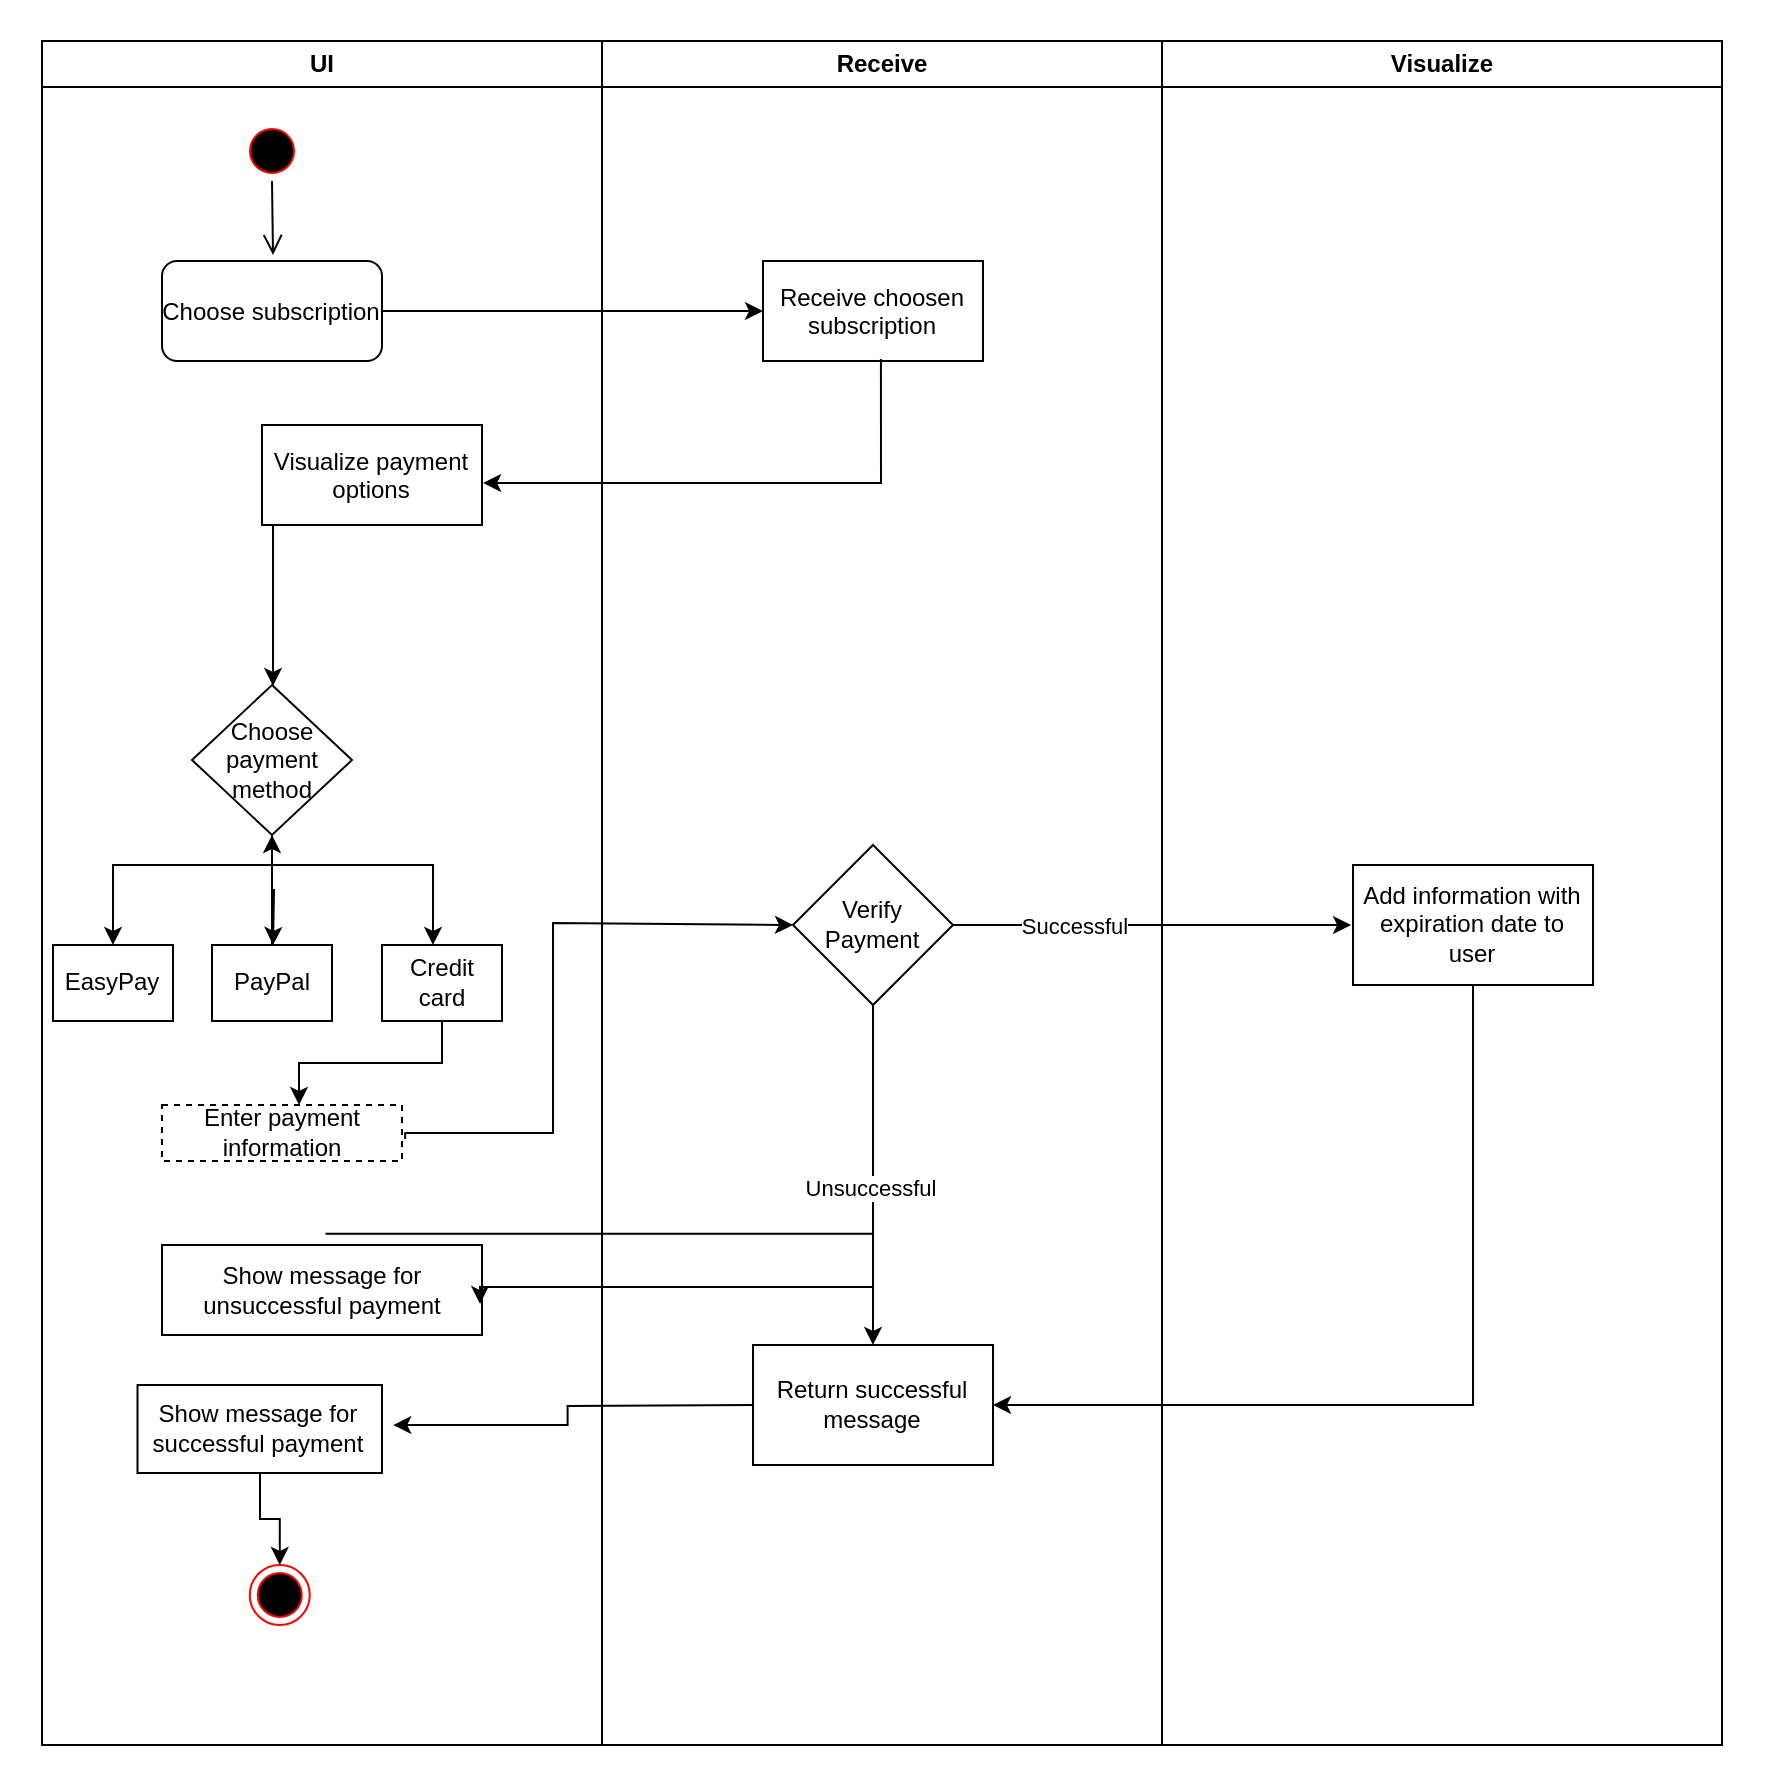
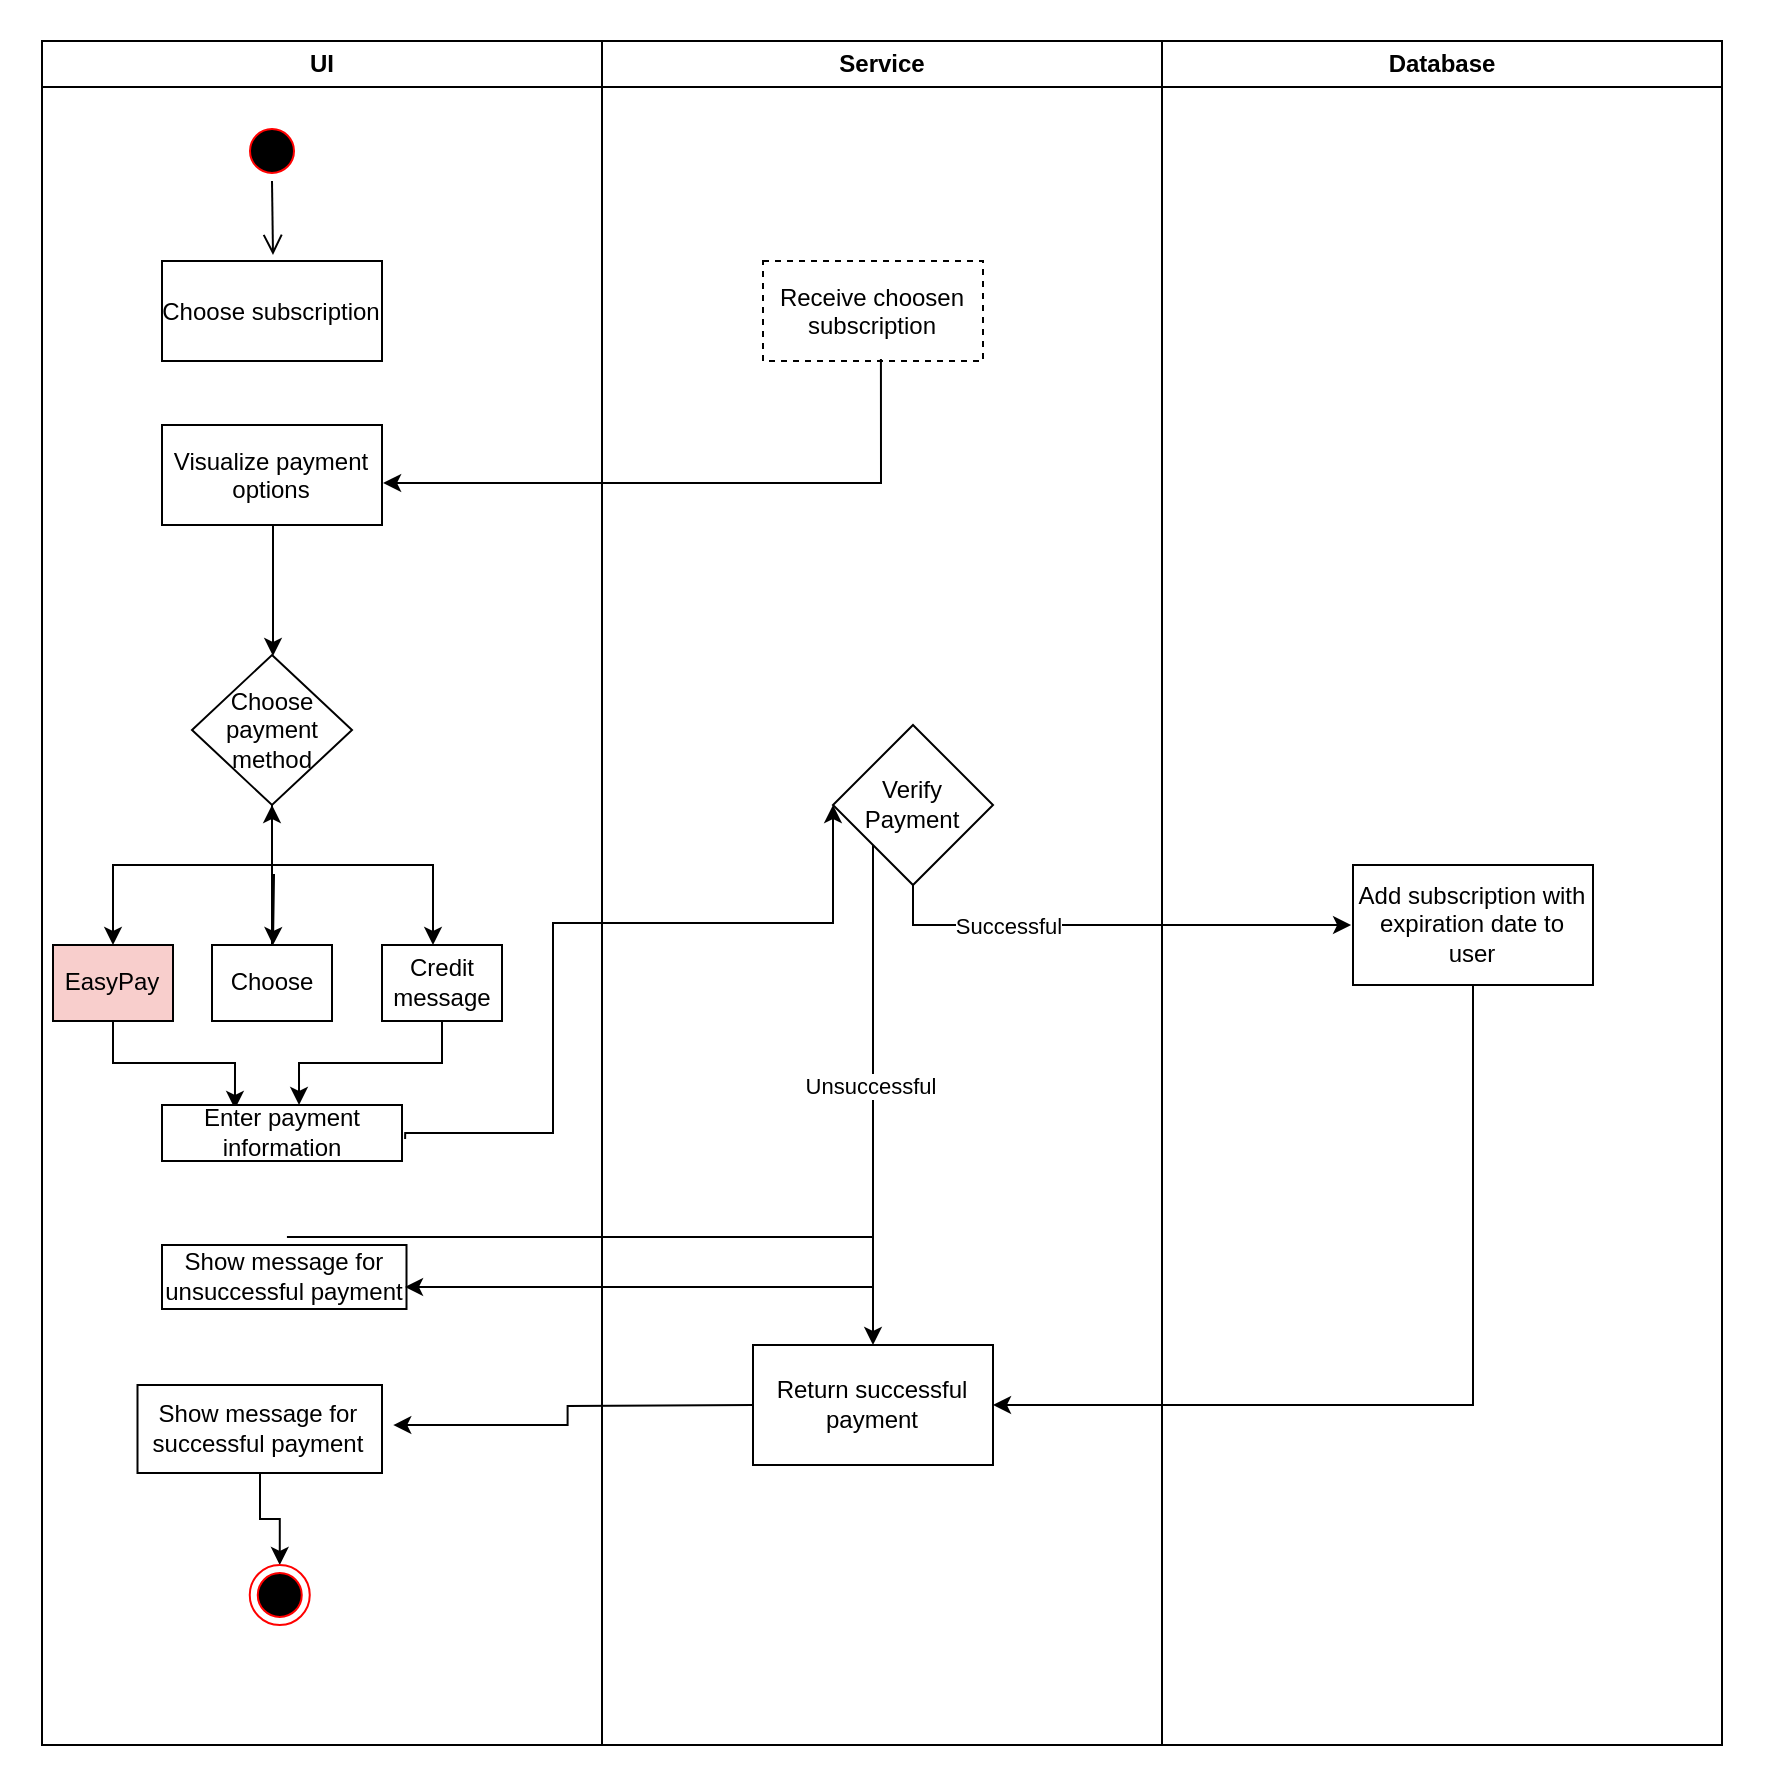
node "Receive": label "Receive" -> "Service"
node "Visualize": label "Visualize" -> "Database"
node "Choose subscription": shape rounded rectangle -> rectangle
edge "Choose subscription" -> "Receive choosen subscription": removed
node "Receive choosen subscription": style solid -> dashed
node "Visualize payment options": moved (372, 475) -> (272, 475)
node "Choose payment method": moved (272, 760) -> (272, 730)
node "Verify Payment": moved (873, 925) -> (913, 805)
node "Add information with expiration date to user": label "Add information with expiration date to user" -> "Add subscription with expiration date to user"
node "EasyPay": fillcolor #ffffff -> #f8cecc
node "PayPal": label "PayPal" -> "Choose"
node "Credit card": label "Credit card" -> "Credit message"
edge "EasyPay" -> "Enter payment information": added
node "Enter payment information": style dashed -> solid
node "Show message for unsuccessful payment": size 320x90 -> 245x64
node "Return successful message": label "Return successful message" -> "Return successful payment"
